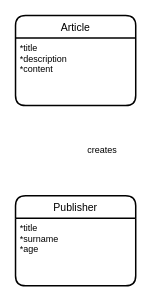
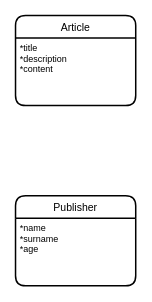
node "creates": removed
node "*title *surname *age": label "*title *surname *age" -> "*name *surname *age"
